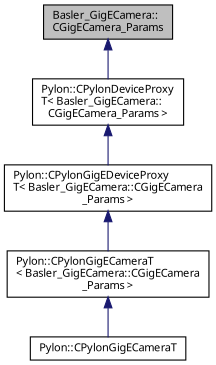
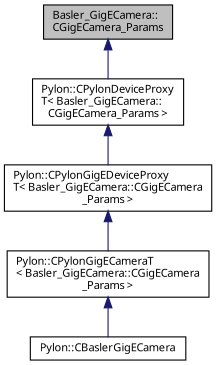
node "Pylon::CPylonGigECameraT": label "Pylon::CPylonGigECameraT" -> "Pylon::CBaslerGigECamera"
